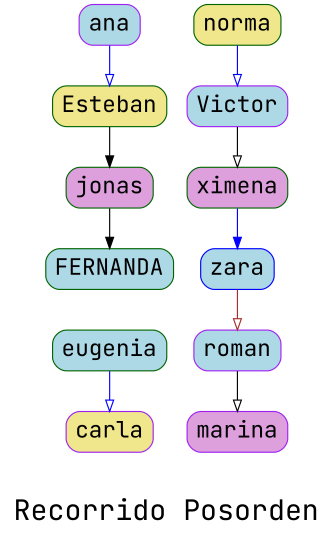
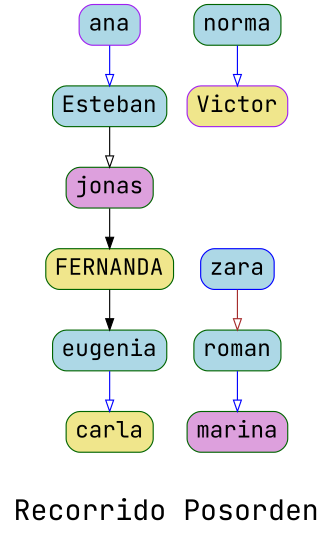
node "norma": fillcolor khaki -> lightblue
node "Esteban": fillcolor khaki -> lightblue
node "Victor": fillcolor lightblue -> khaki
edge "Esteban" -> "jonas": arrowhead normal -> onormal
node "ximena": removed
node "FERNANDA": fillcolor lightblue -> khaki
edge "FERNANDA" -> "eugenia": added
node "roman": color purple -> darkgreen
edge "roman" -> "marina": color black -> blue
node "carla": color purple -> darkgreen
node "marina": color purple -> darkgreen
